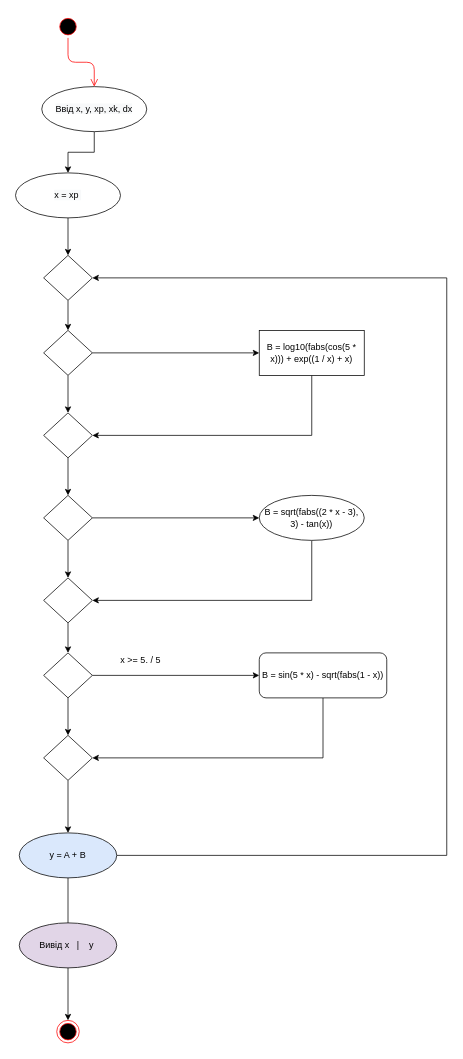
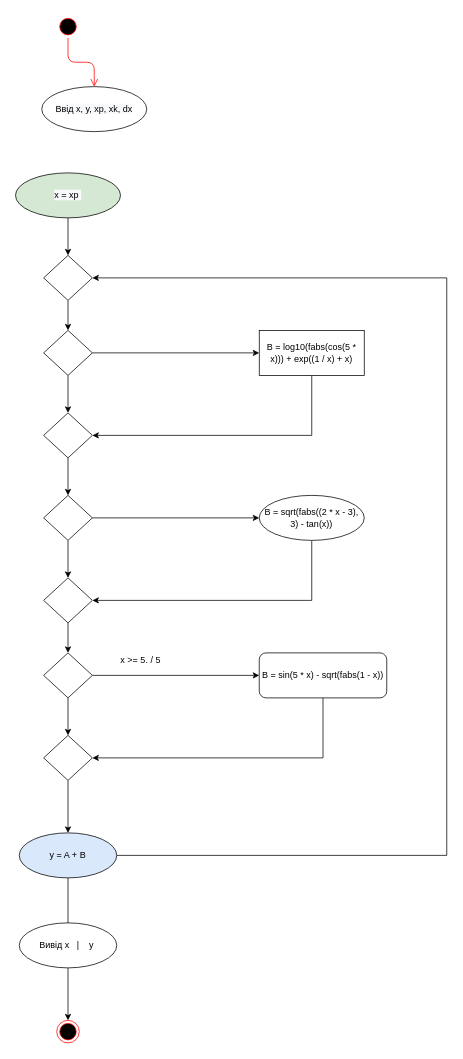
edge "Ввід x, y, xp, xk, dx" -> "x = xp": removed
node "x = xp": fillcolor #ffffff -> #d5e8d4
node "Вивід x | y": fillcolor #e1d5e7 -> #ffffff
